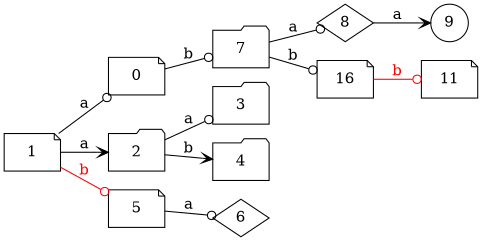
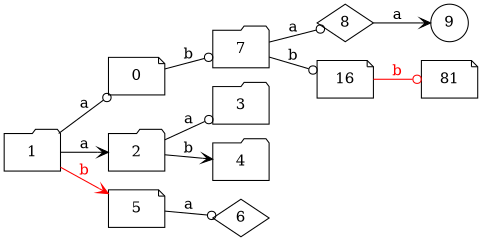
node "11": label "11" -> "81"
node "1": shape note -> folder
edge "1" -> "5": arrowhead odot -> vee
